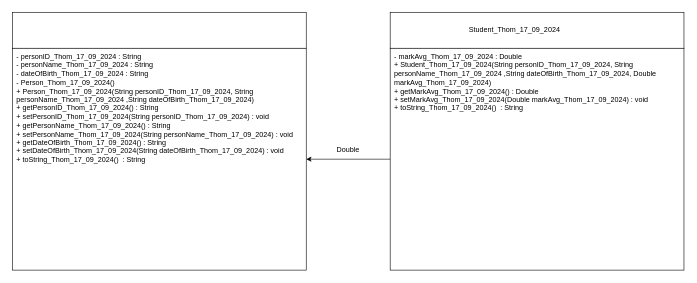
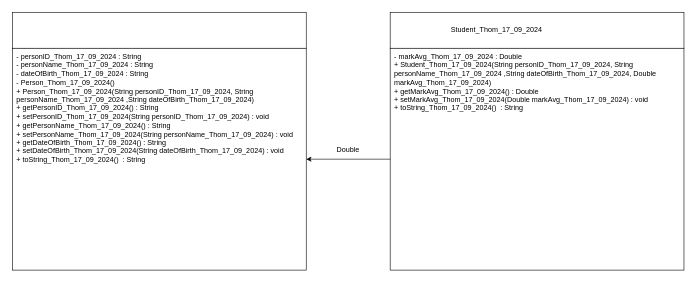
node "Student_Thom_17_09_2024": moved (515, 30) -> (497, 30)
